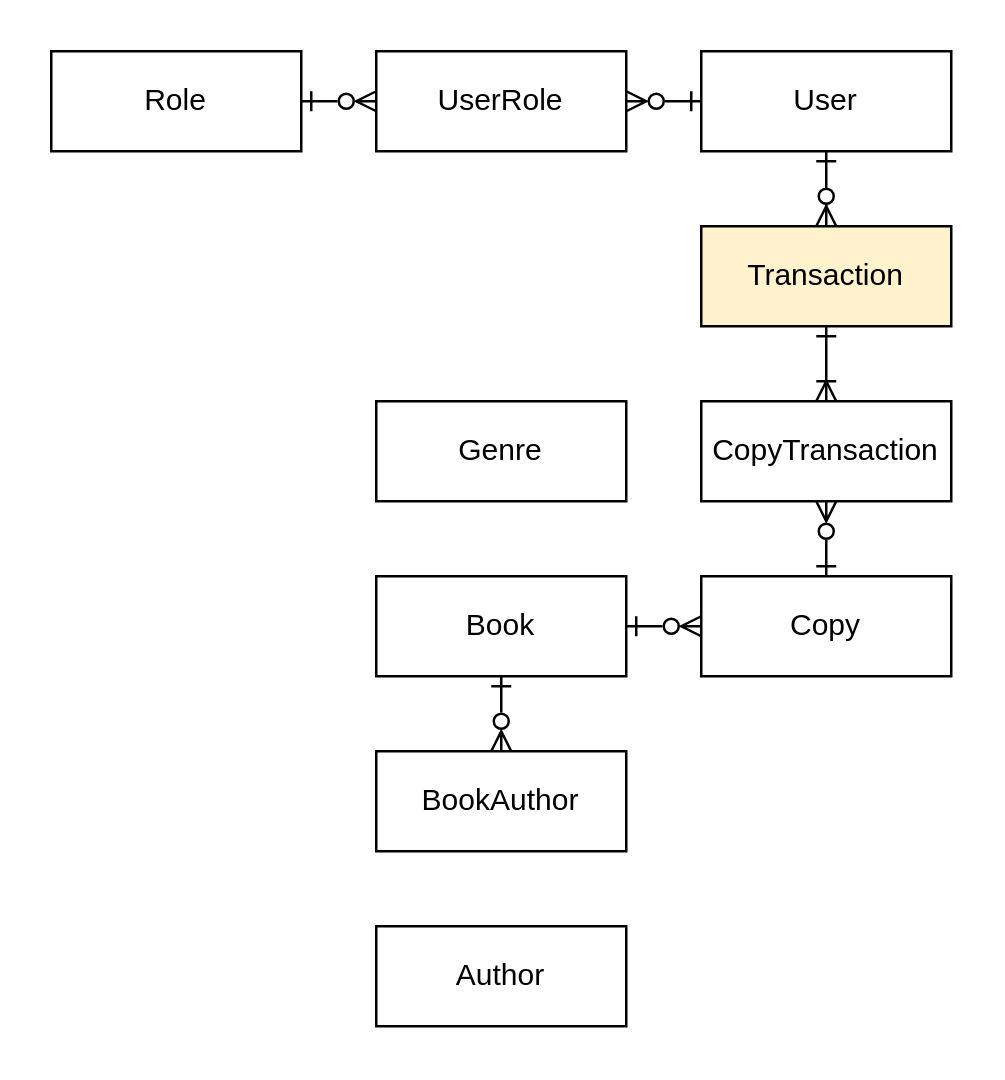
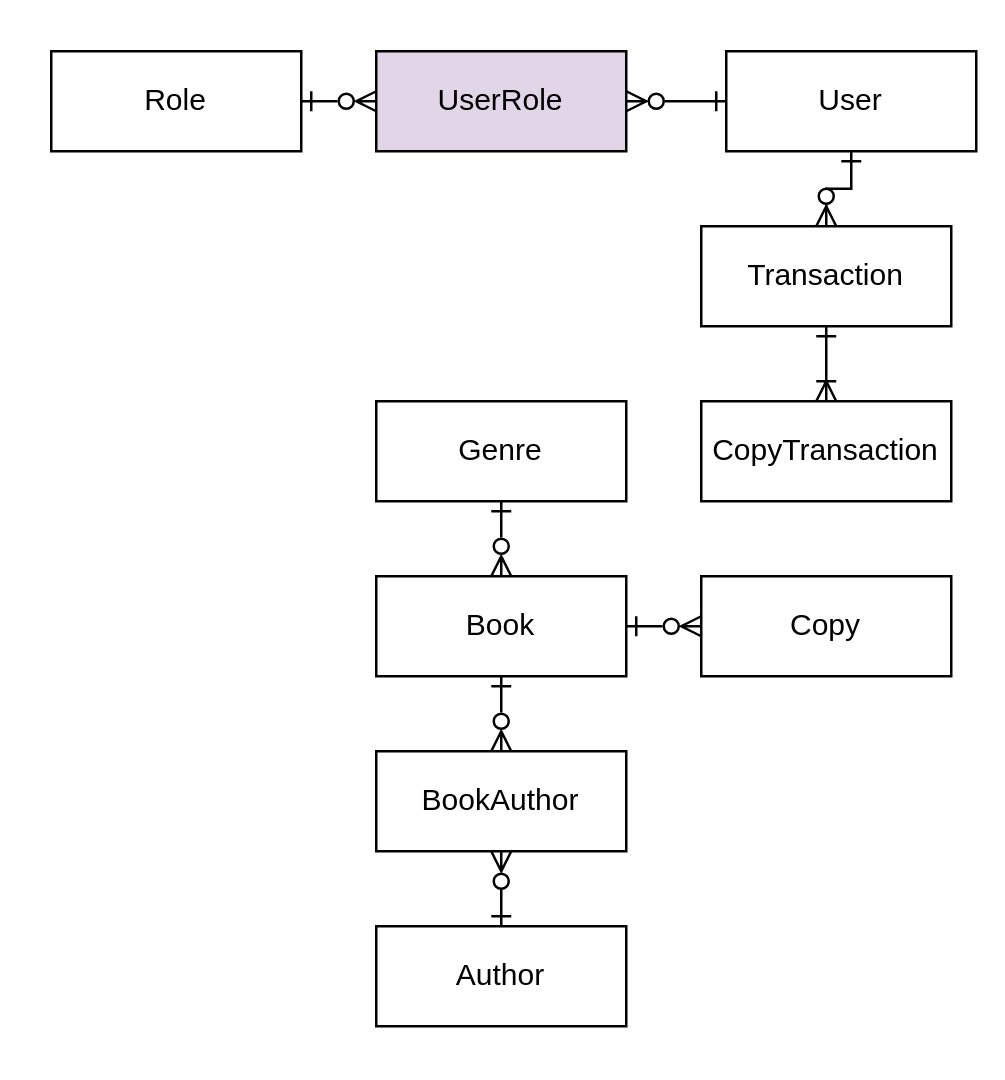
node "UserRole": fillcolor #ffffff -> #e1d5e7
node "User": moved (826, 101) -> (851, 101)
node "Transaction": fillcolor #fff2cc -> #ffffff
edge "Genre" -- "Book": added
edge "CopyTransaction" -- "Copy": removed
edge "BookAuthor" -- "Author": added
